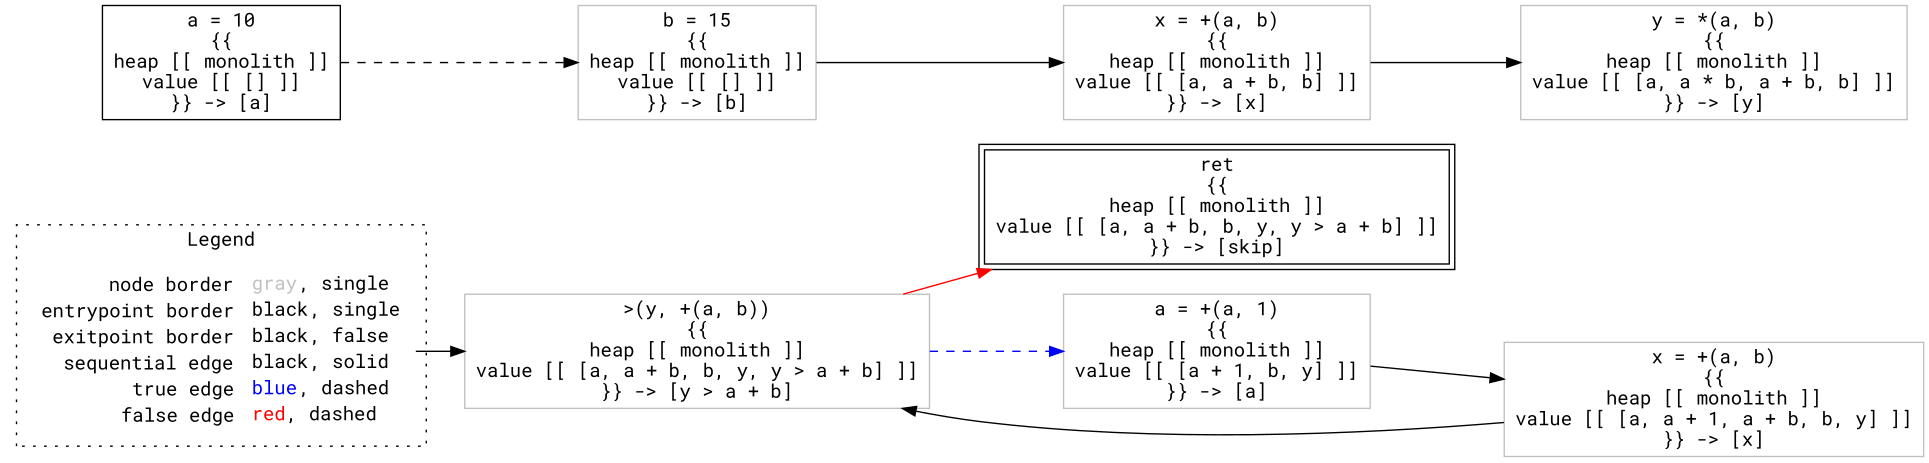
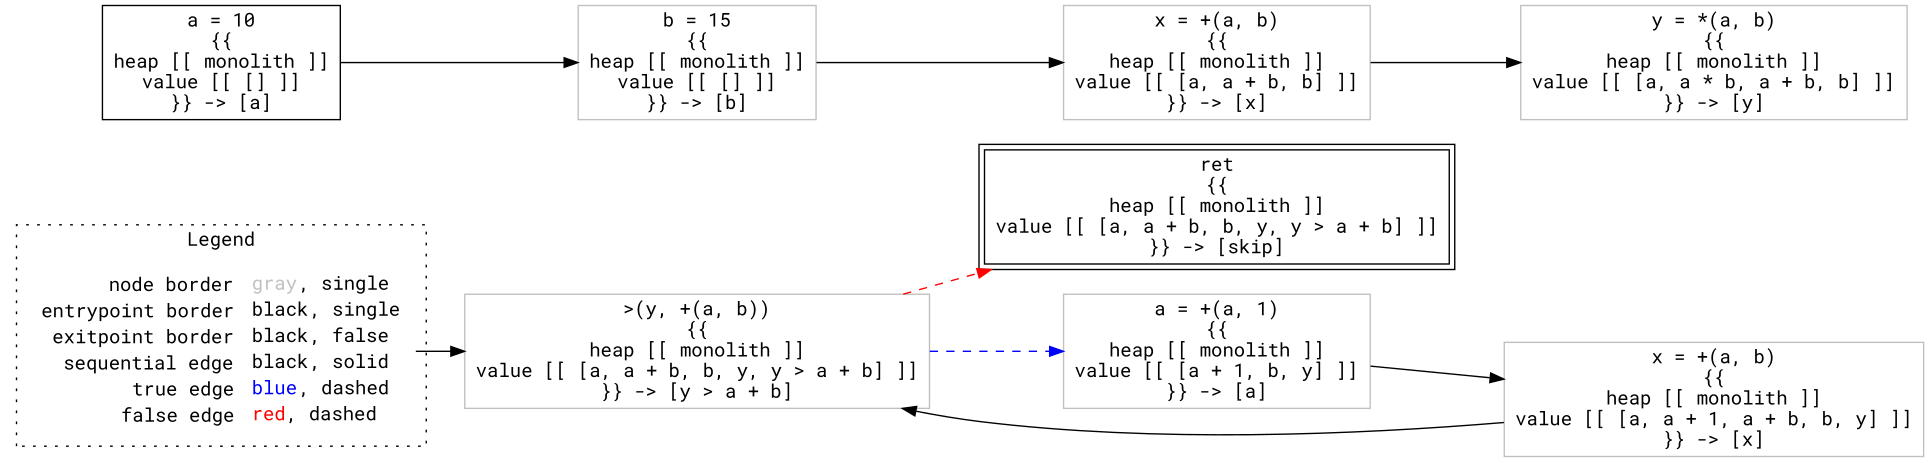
edge "a = 10" -> "b = 15": style dashed -> solid
edge ">(y, +(a, b))" -> "ret": style solid -> dashed
